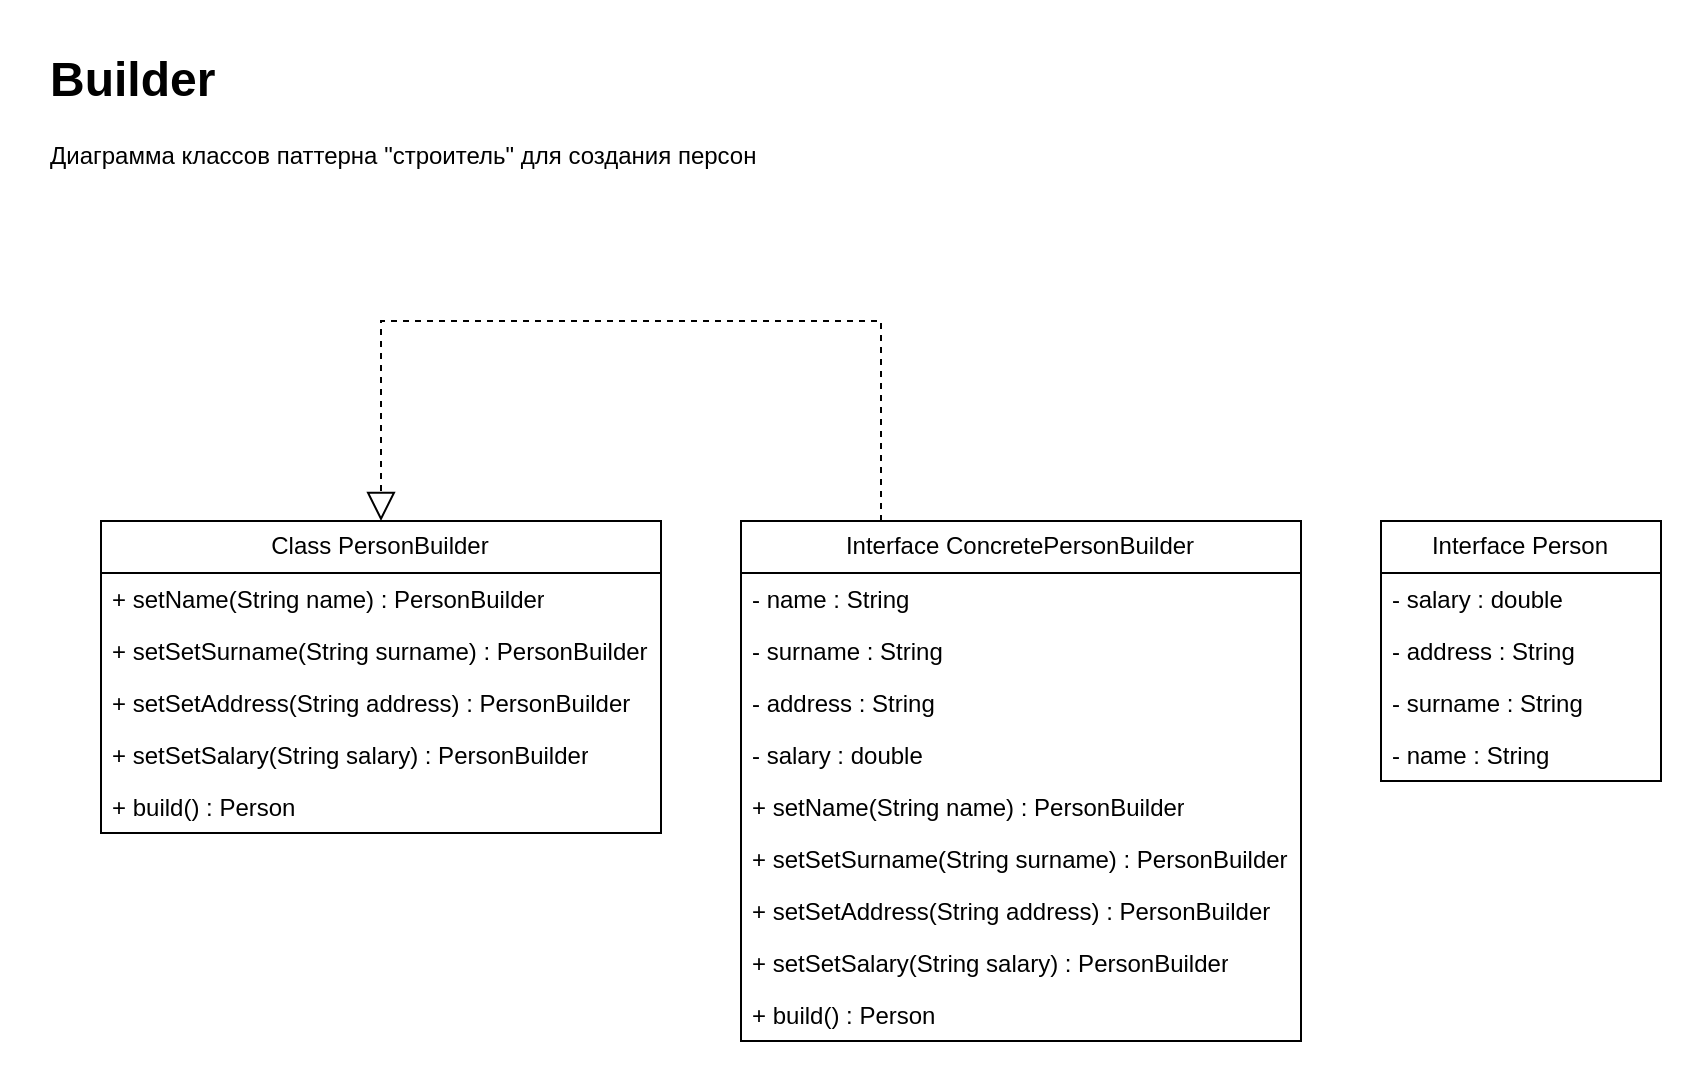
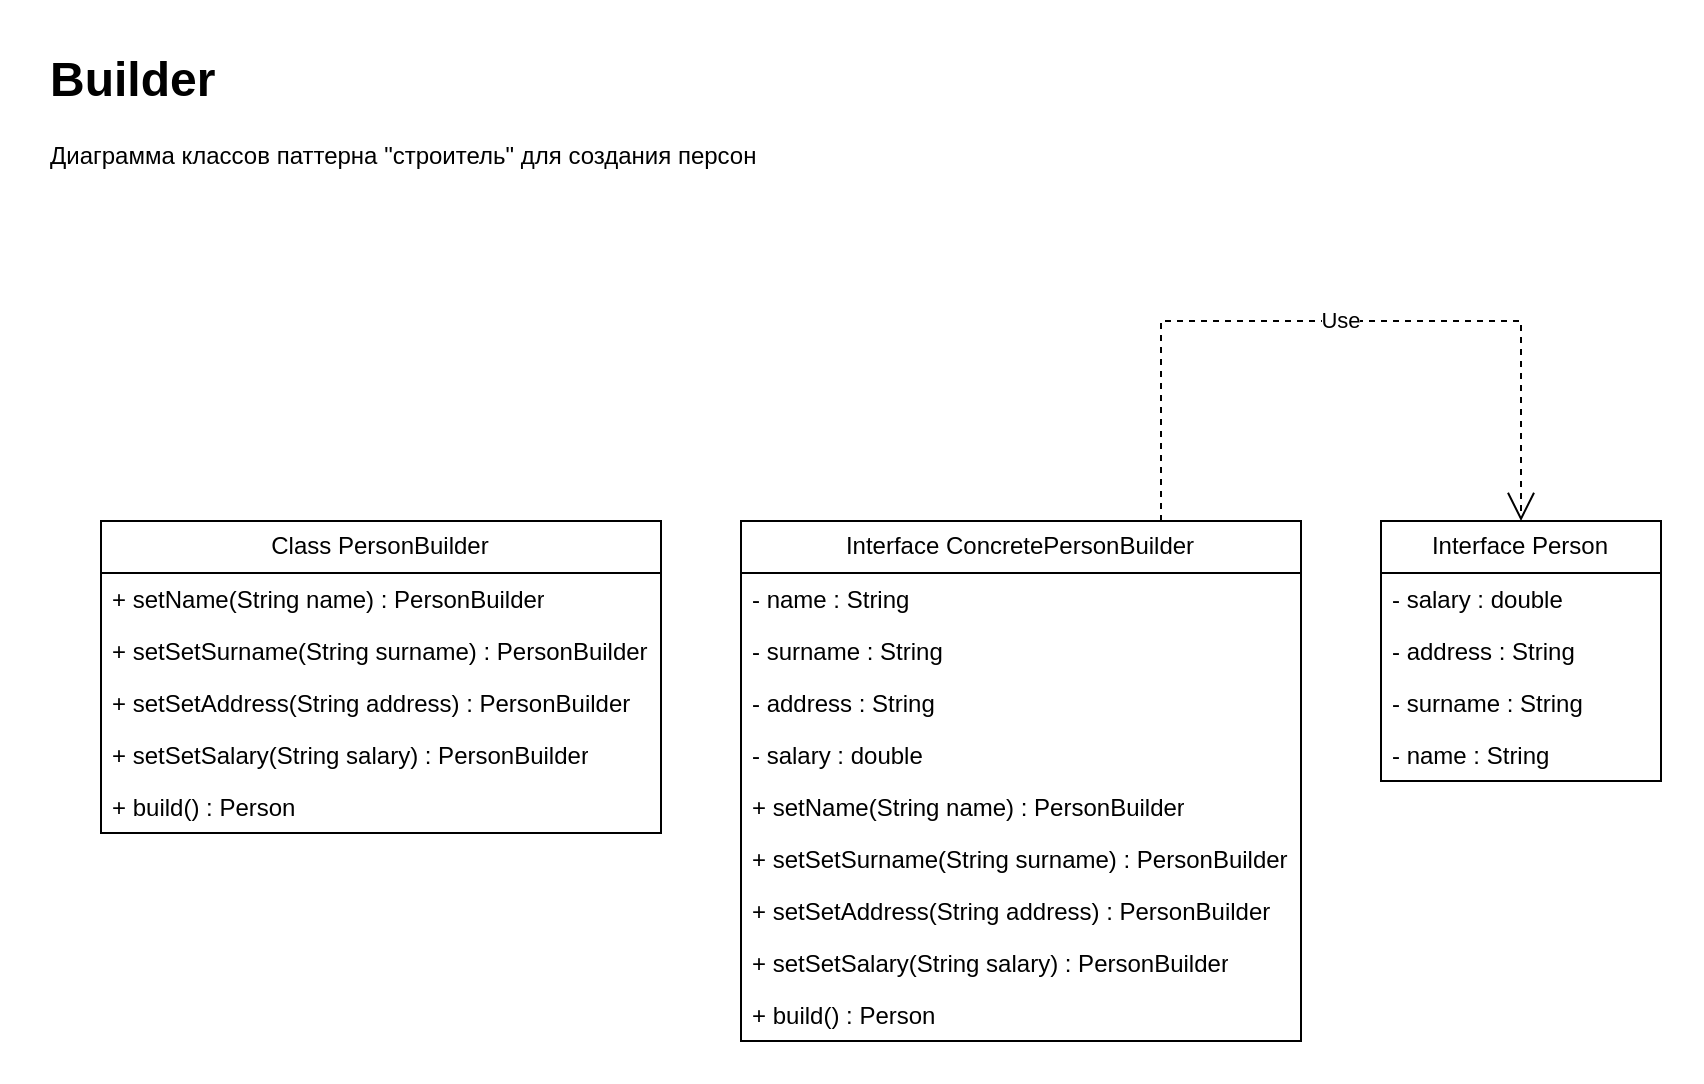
edge "Interface ConcretePersonBuilder" -> "Class PersonBuilder": removed
edge "Interface ConcretePersonBuilder" -> "Interface Person": added, label "Use"
